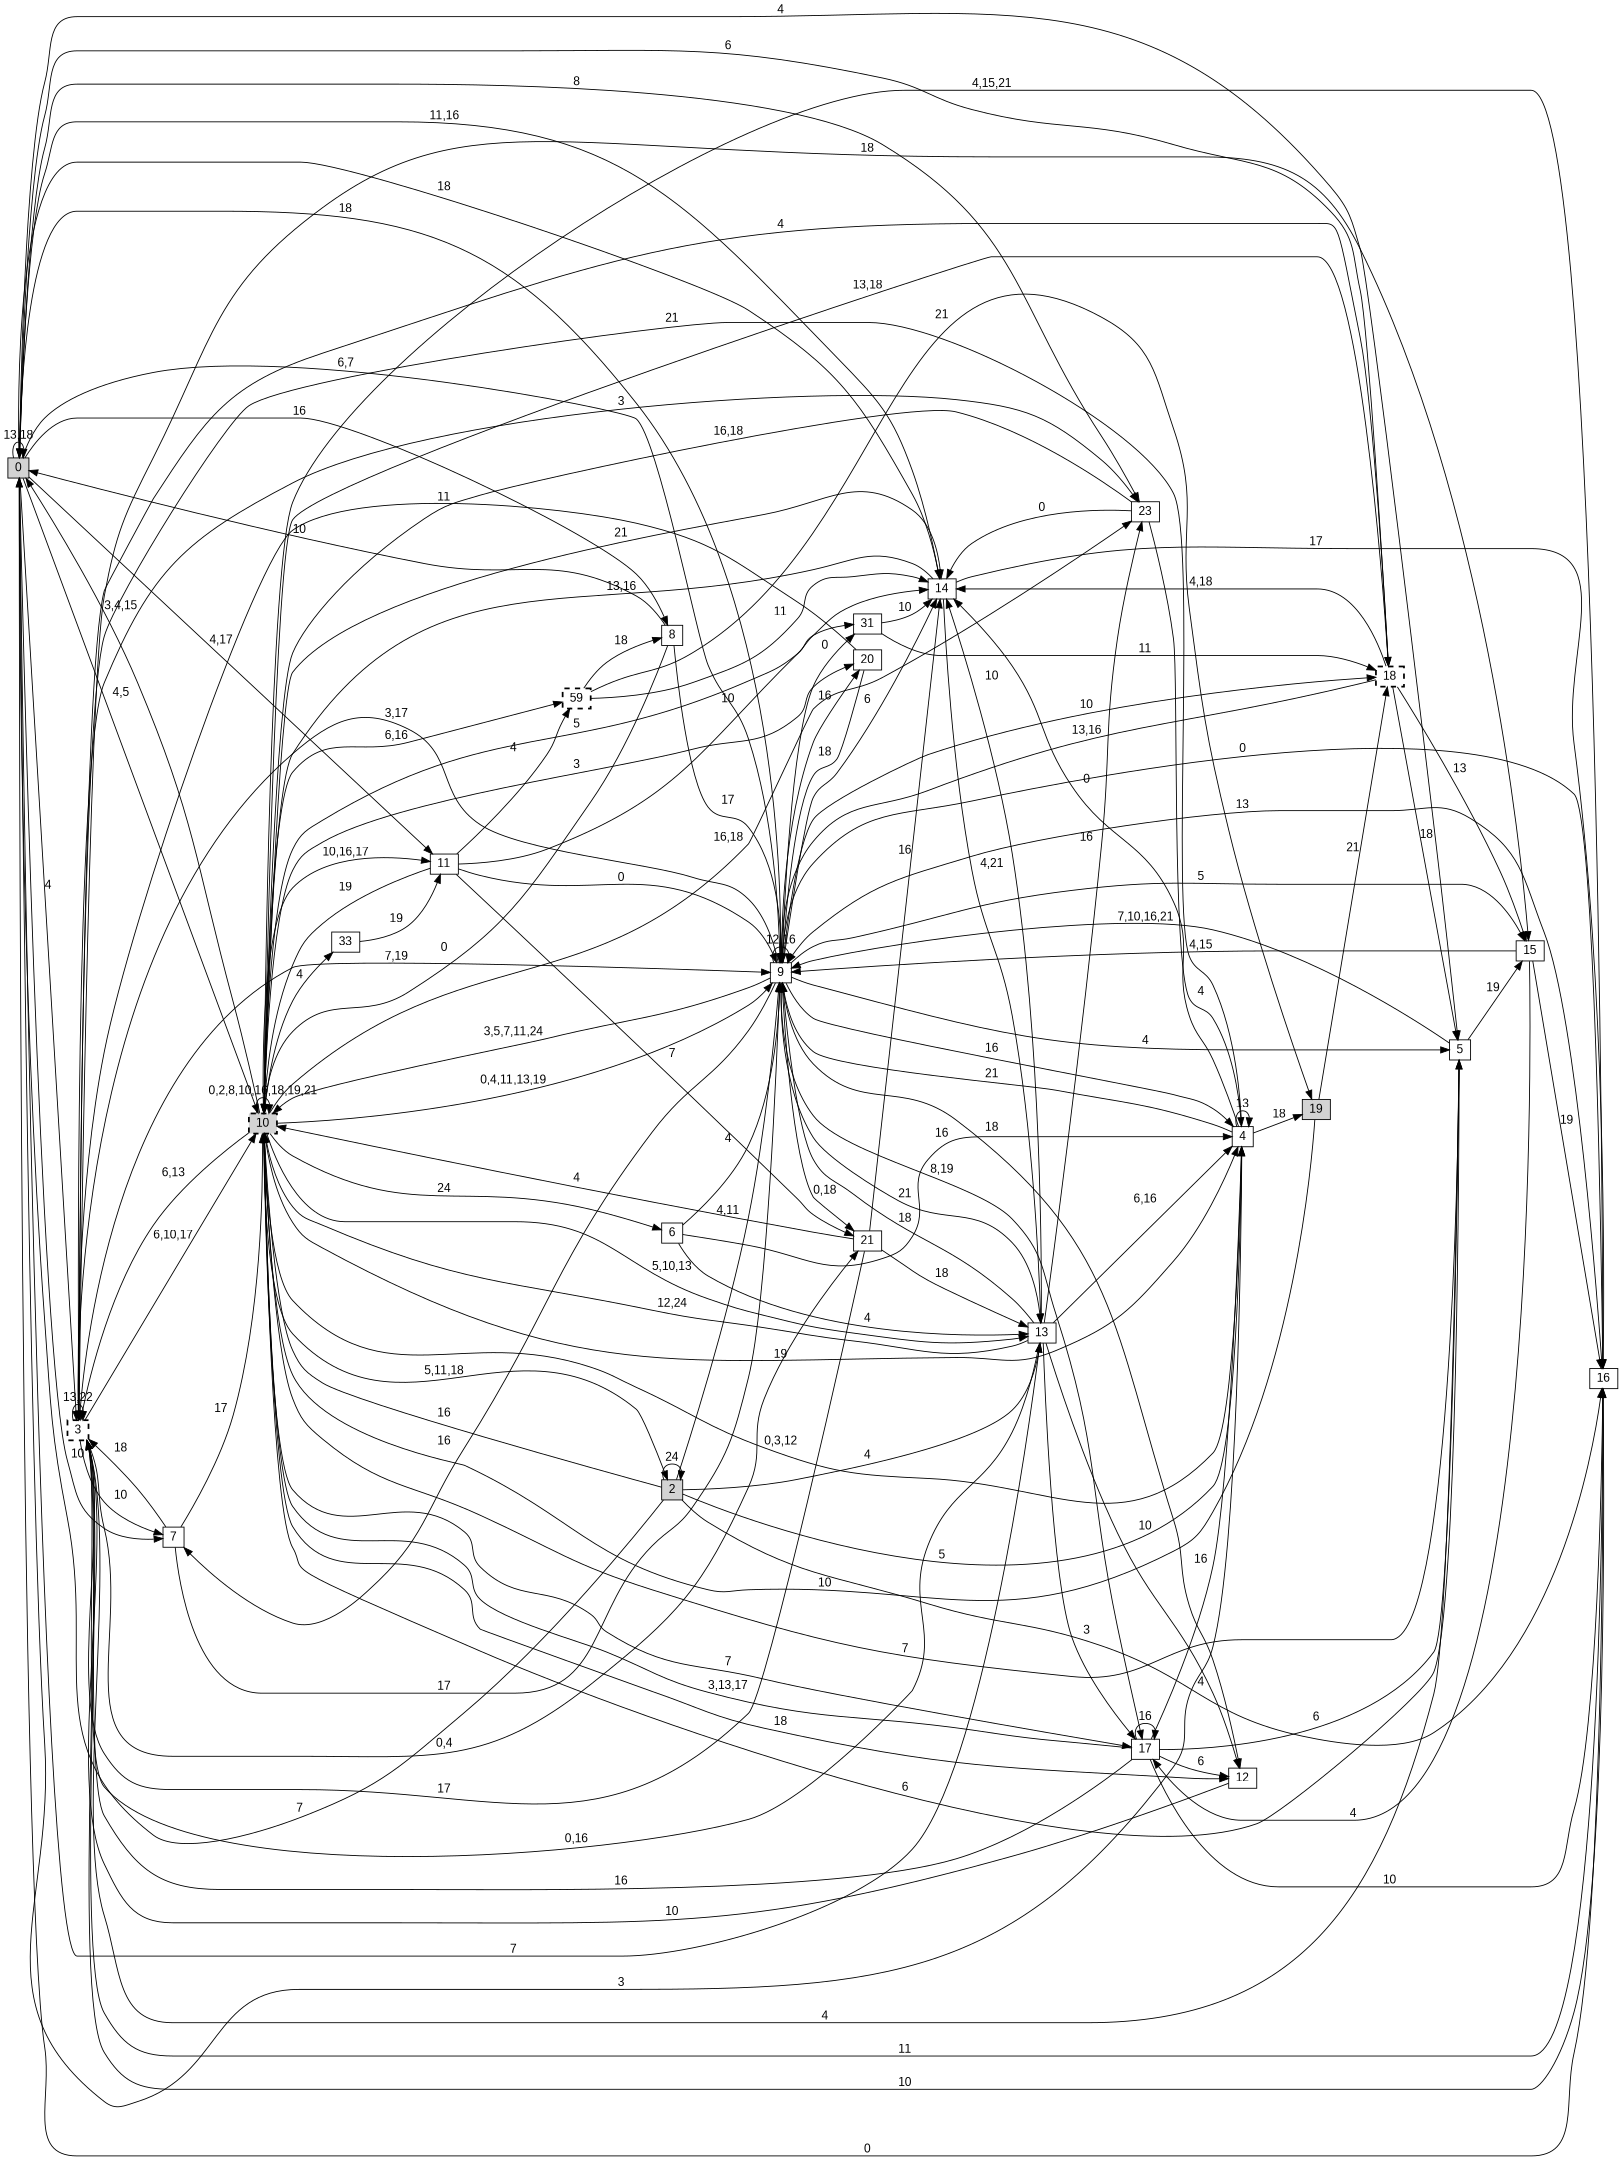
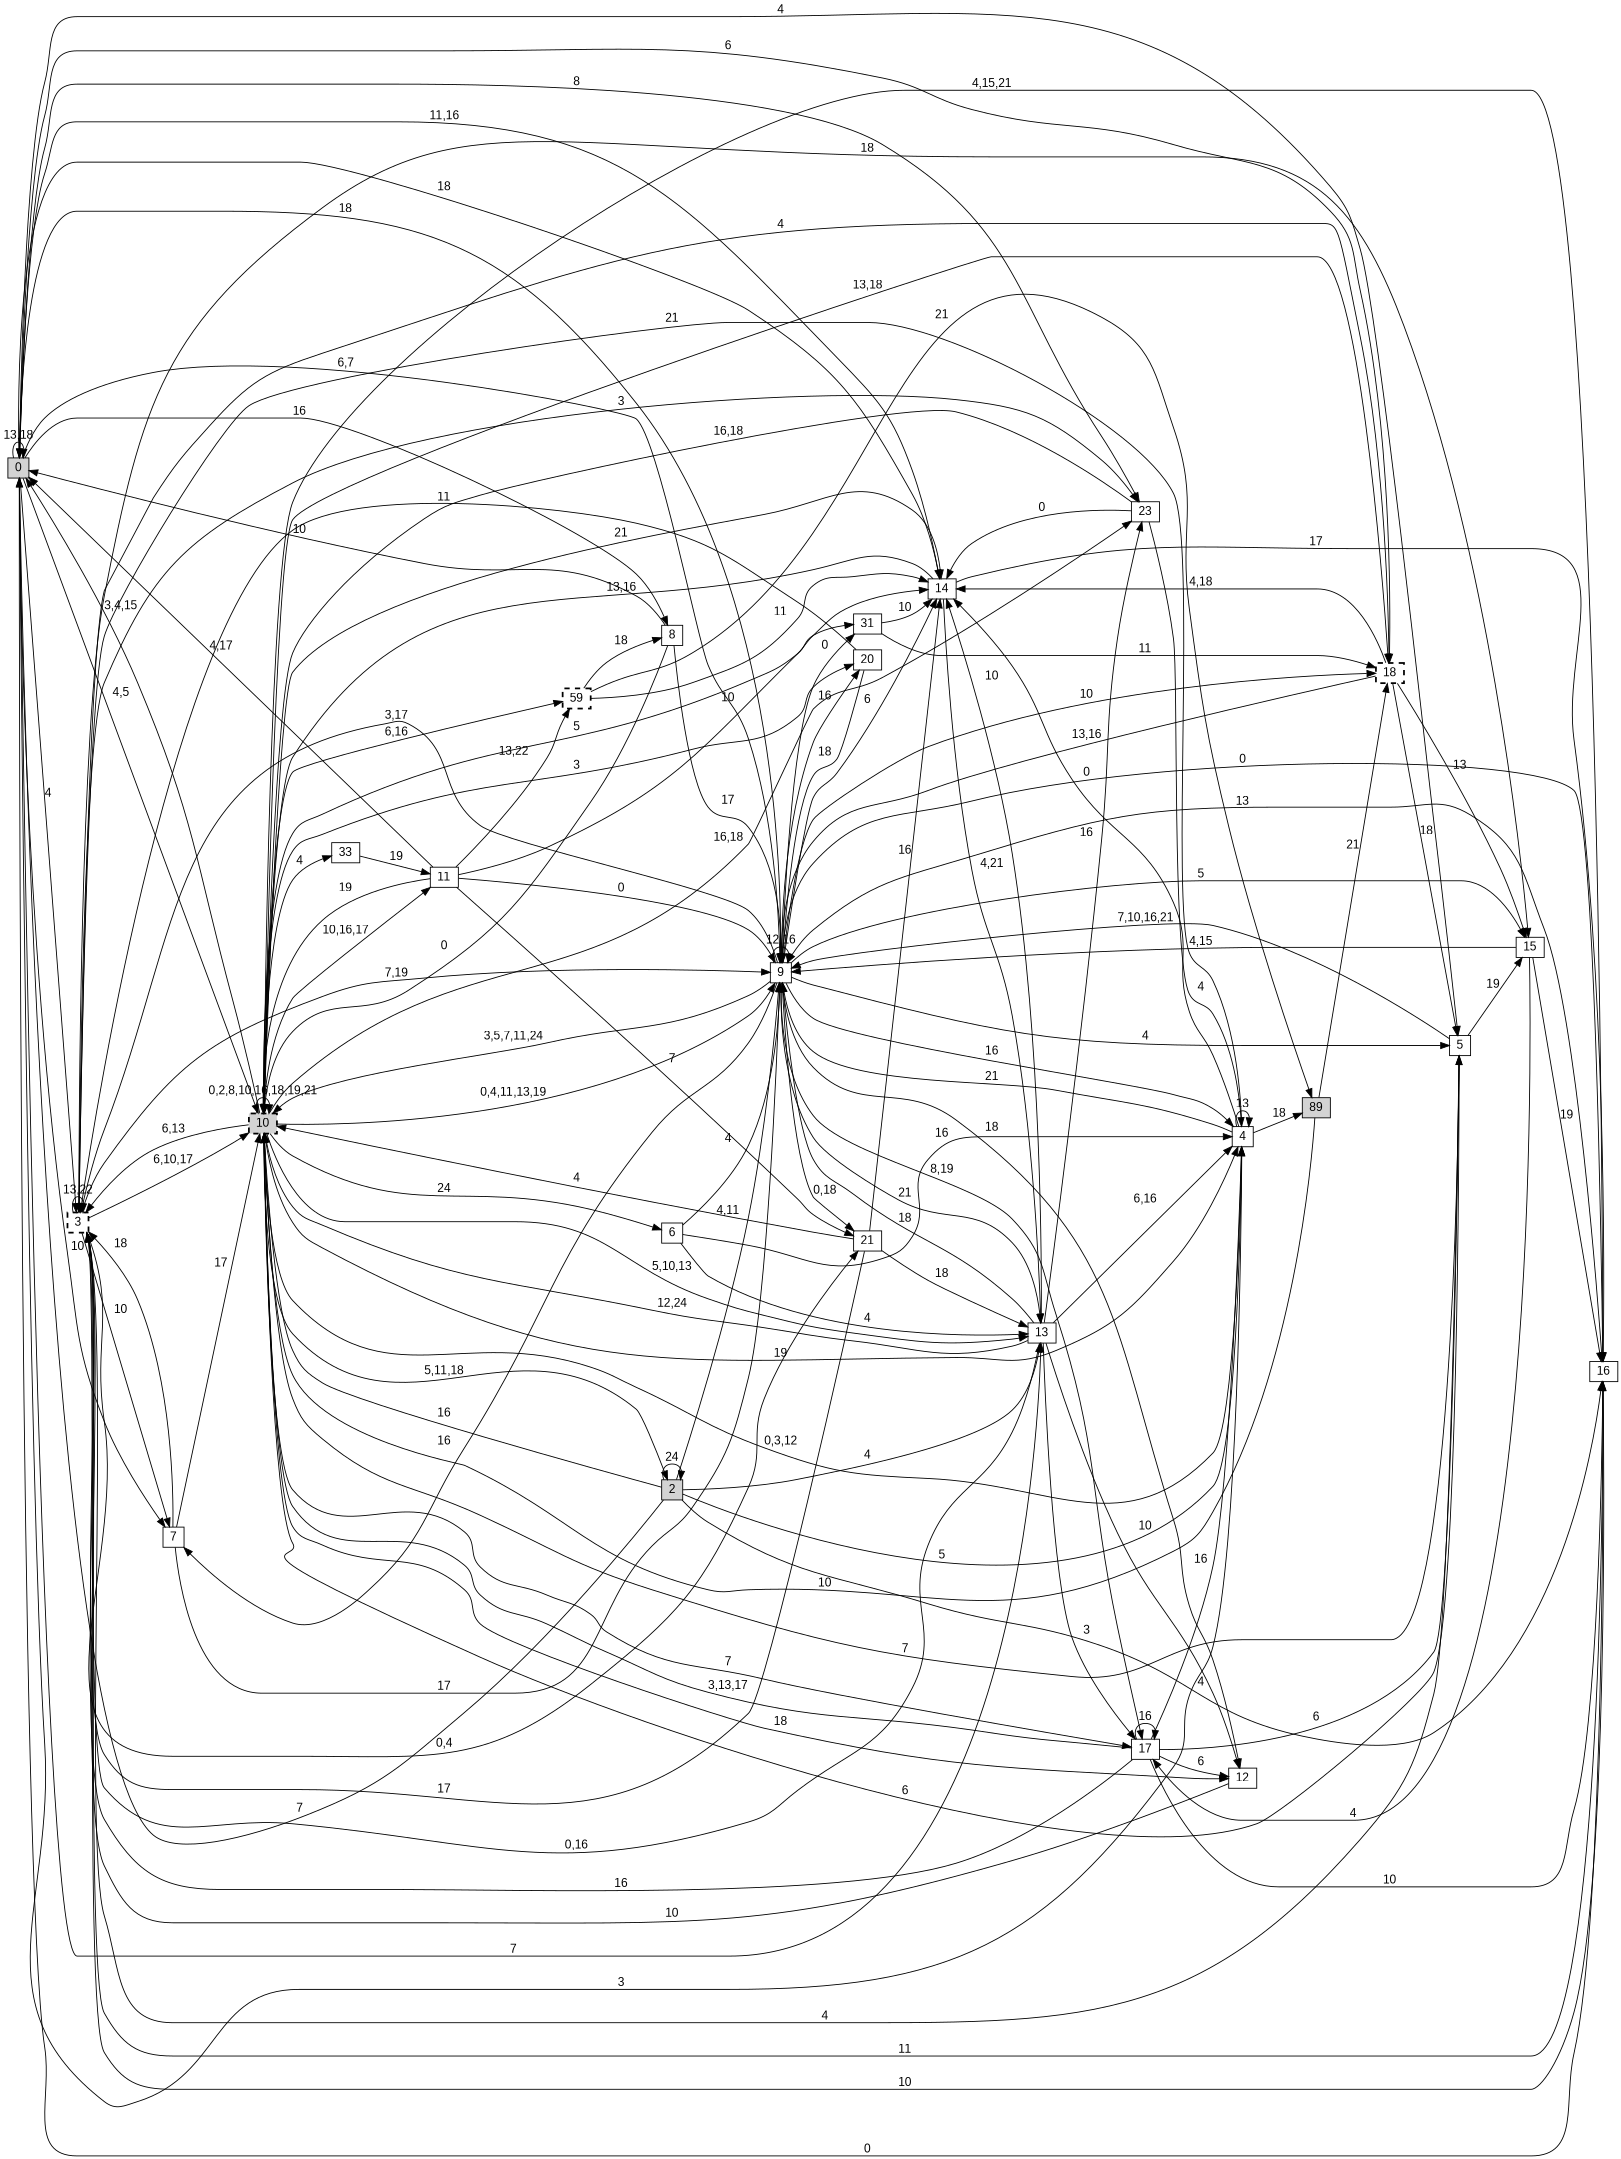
edge "0" -> "11": reversed
edge "11" -> "59": label "4" -> "13,22"
node "19": label "19" -> "89"
